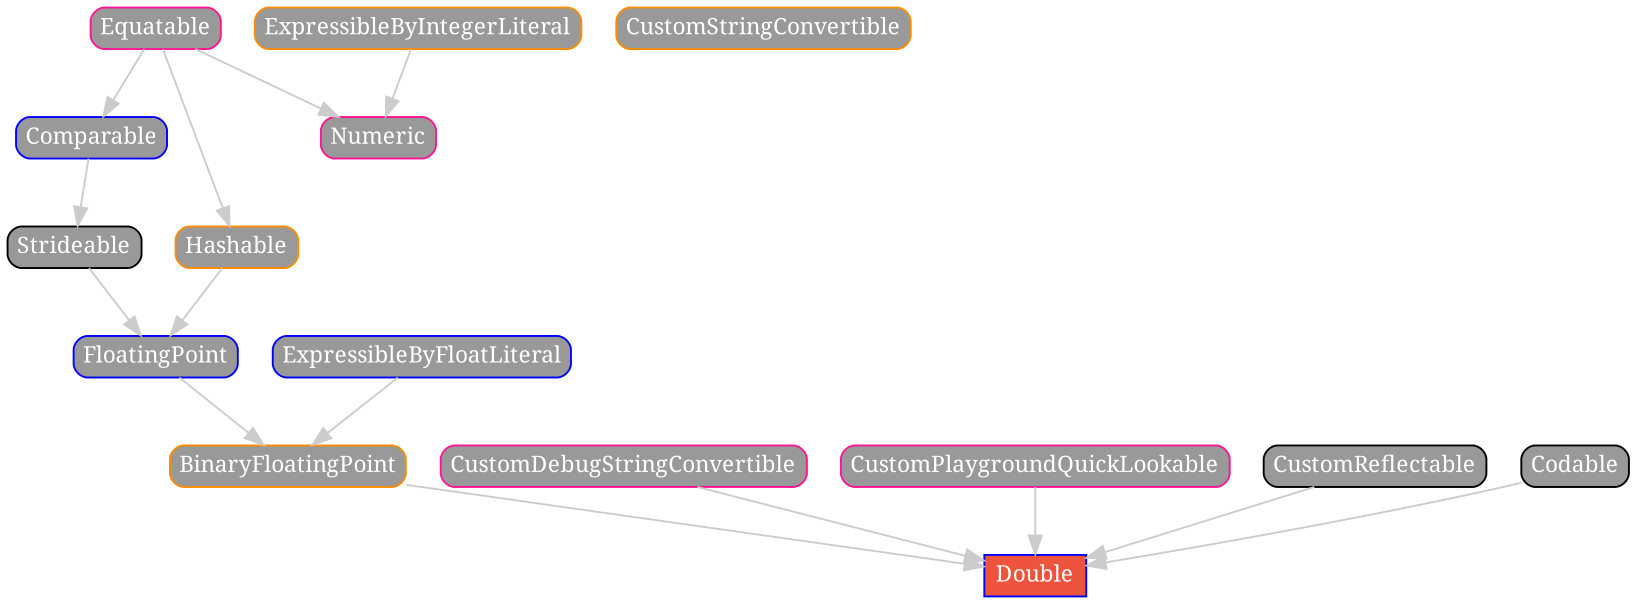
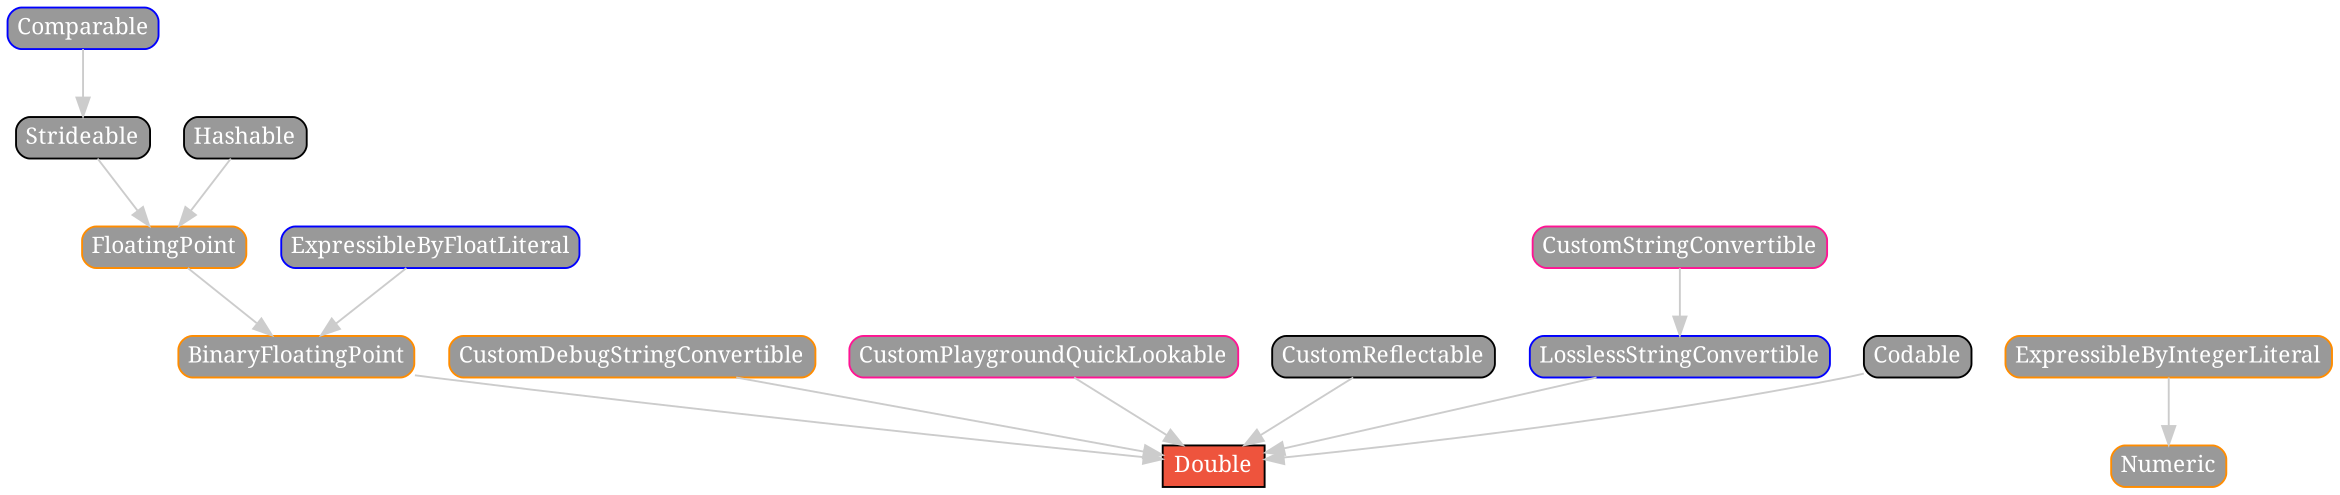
node "Equatable": removed
node "CustomStringConvertible": color darkorange -> deeppink
node "Numeric": color deeppink -> darkorange
node "Hashable": color darkorange -> black
node "FloatingPoint": color blue -> darkorange
node "LosslessStringConvertible": added
node "CustomDebugStringConvertible": color deeppink -> darkorange
node "Double": color blue -> black
